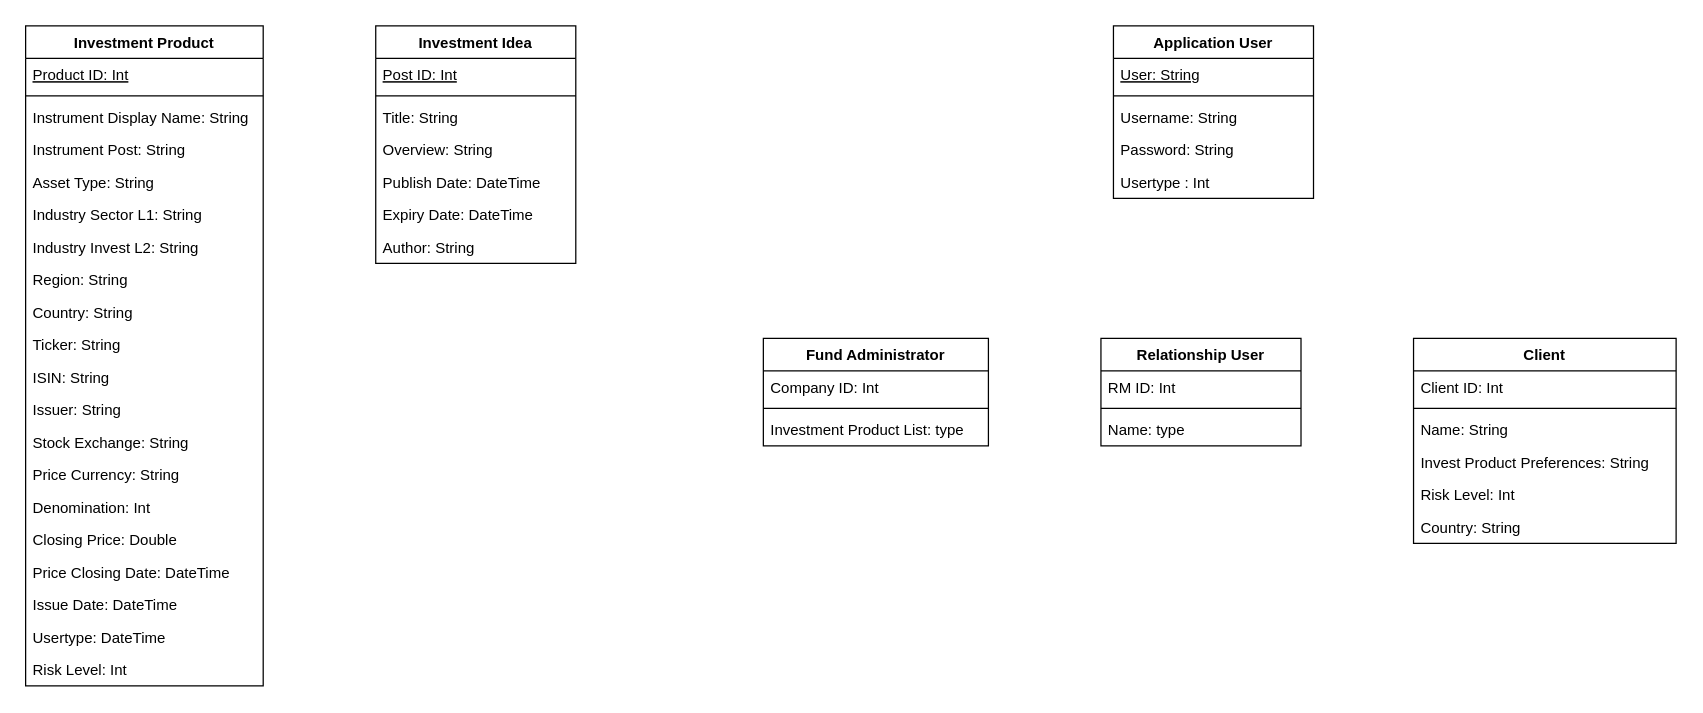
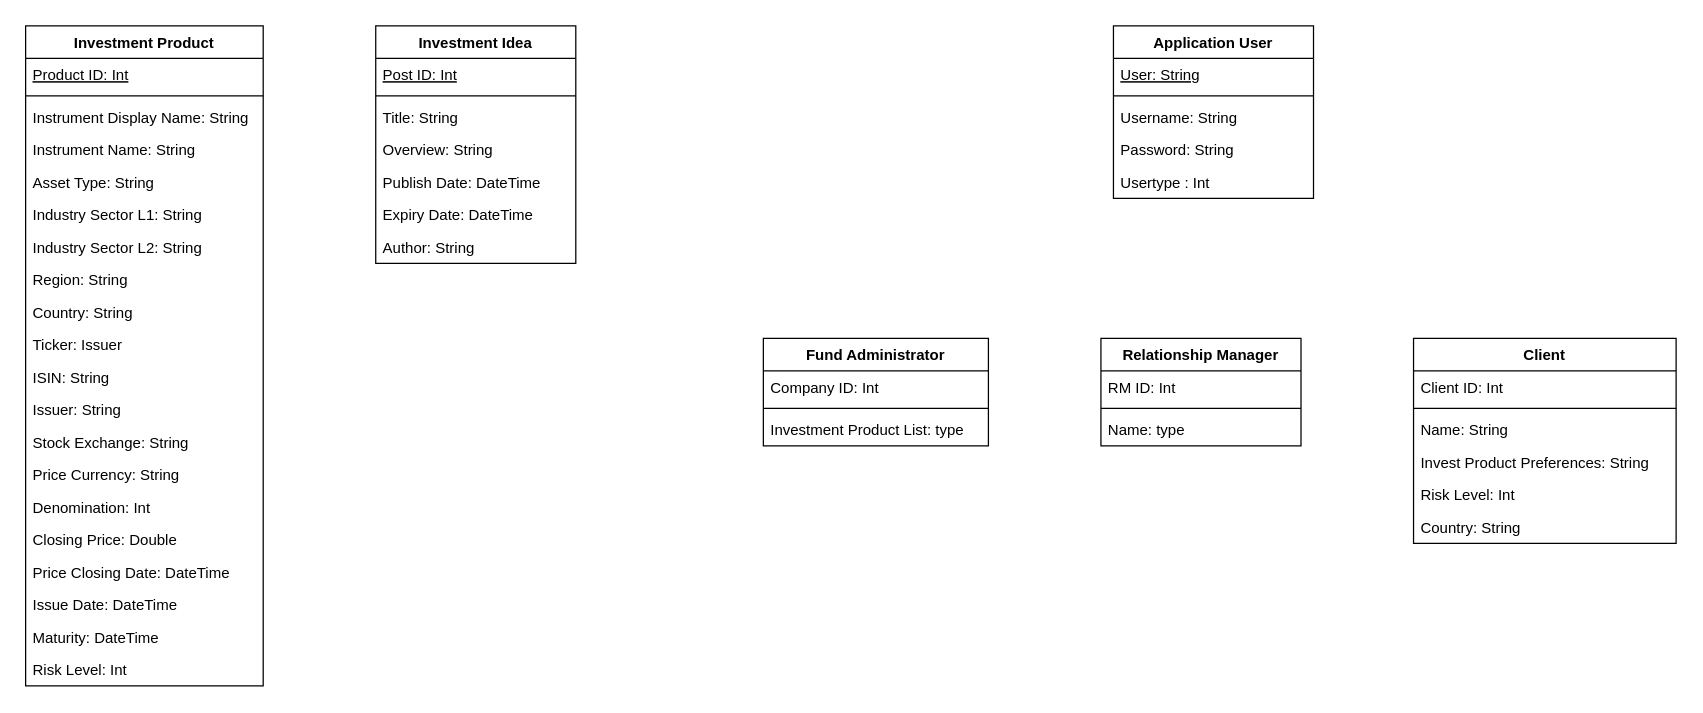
node "Instrument Post: String": label "Instrument Post: String" -> "Instrument Name: String"
node "Industry Invest L2: String": label "Industry Invest L2: String" -> "Industry Sector L2: String"
node "Ticker: String": label "Ticker: String" -> "Ticker: Issuer"
node "Relationship User": label "Relationship User" -> "Relationship Manager"
node "Usertype: DateTime": label "Usertype: DateTime" -> "Maturity: DateTime"
